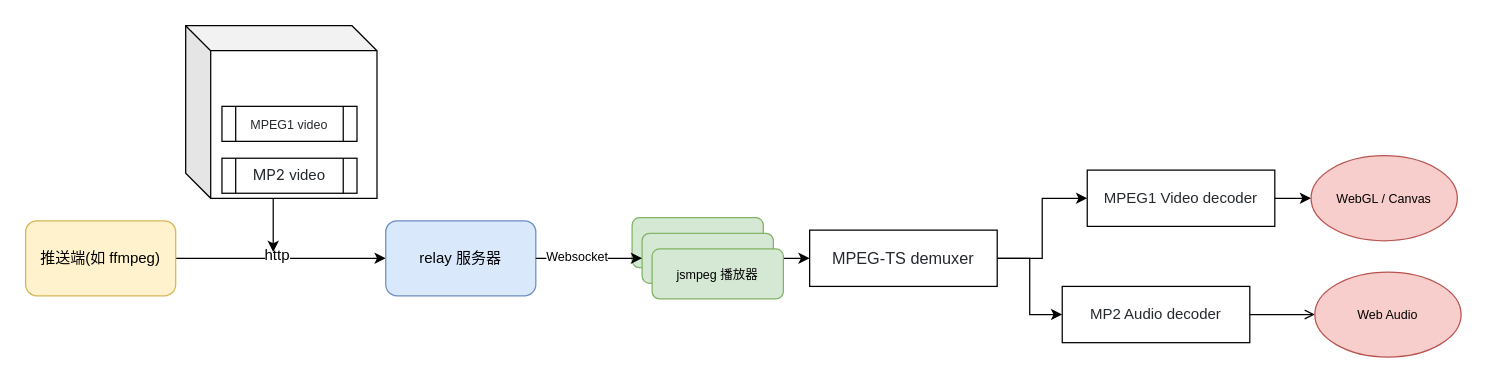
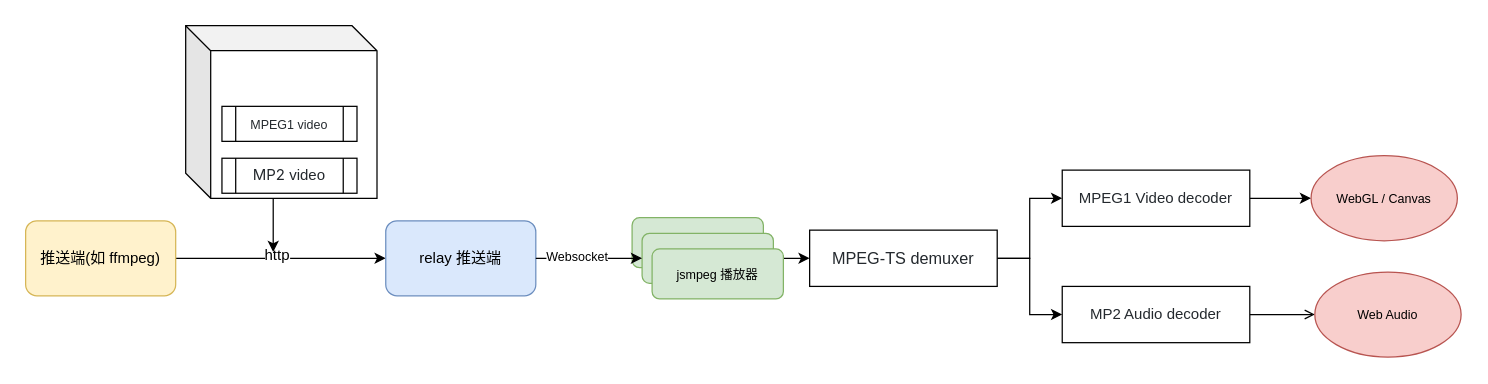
node "MPEG1 Video decoder": moved (1181, 198) -> (1156, 198)
node "relay 服务器": label "relay 服务器" -> "relay 推送端"
